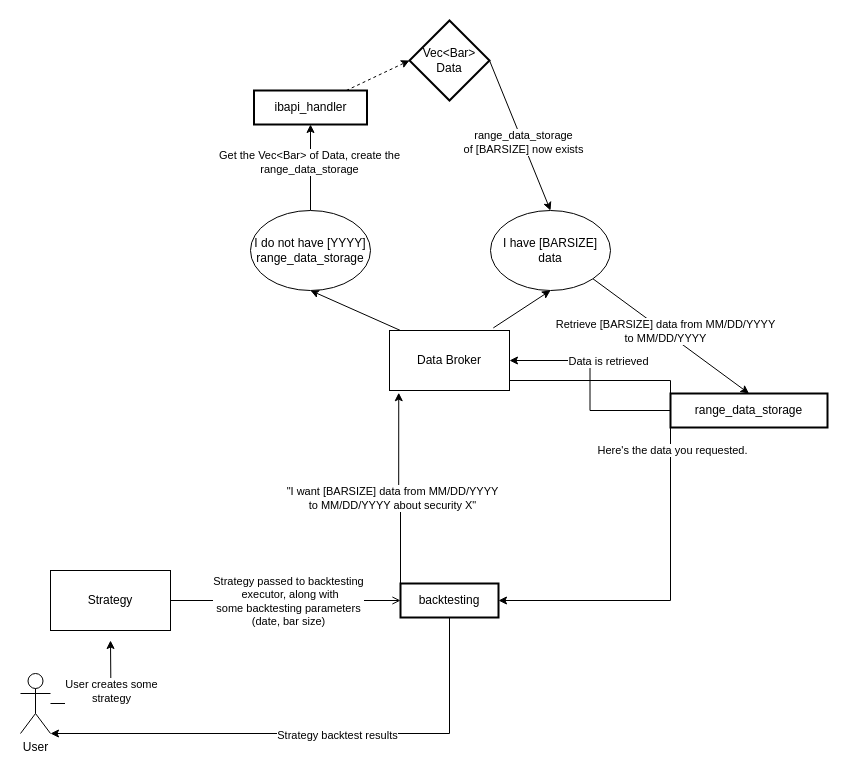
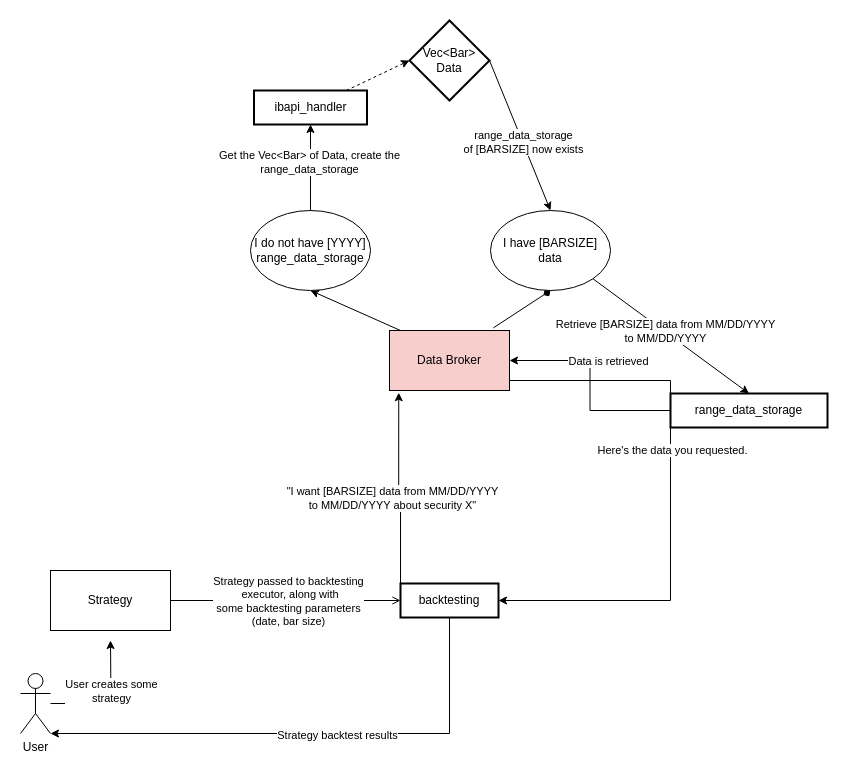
edge "Data Broker" -> "I have [BARSIZE] data": arrowhead classic -> diamond
node "Data Broker": fillcolor #ffffff -> #f8cecc
